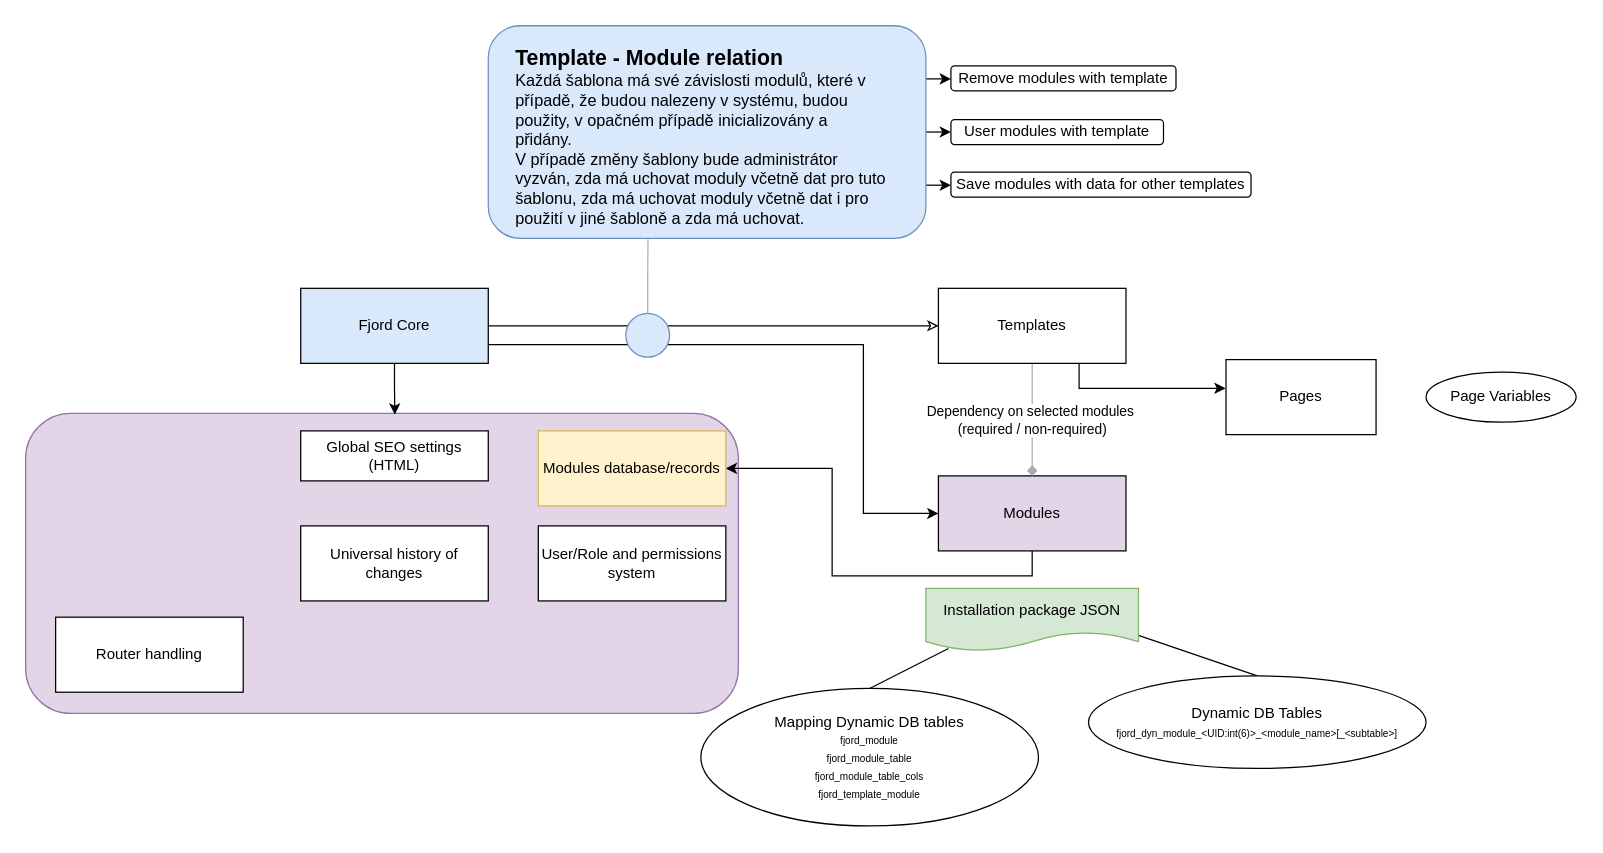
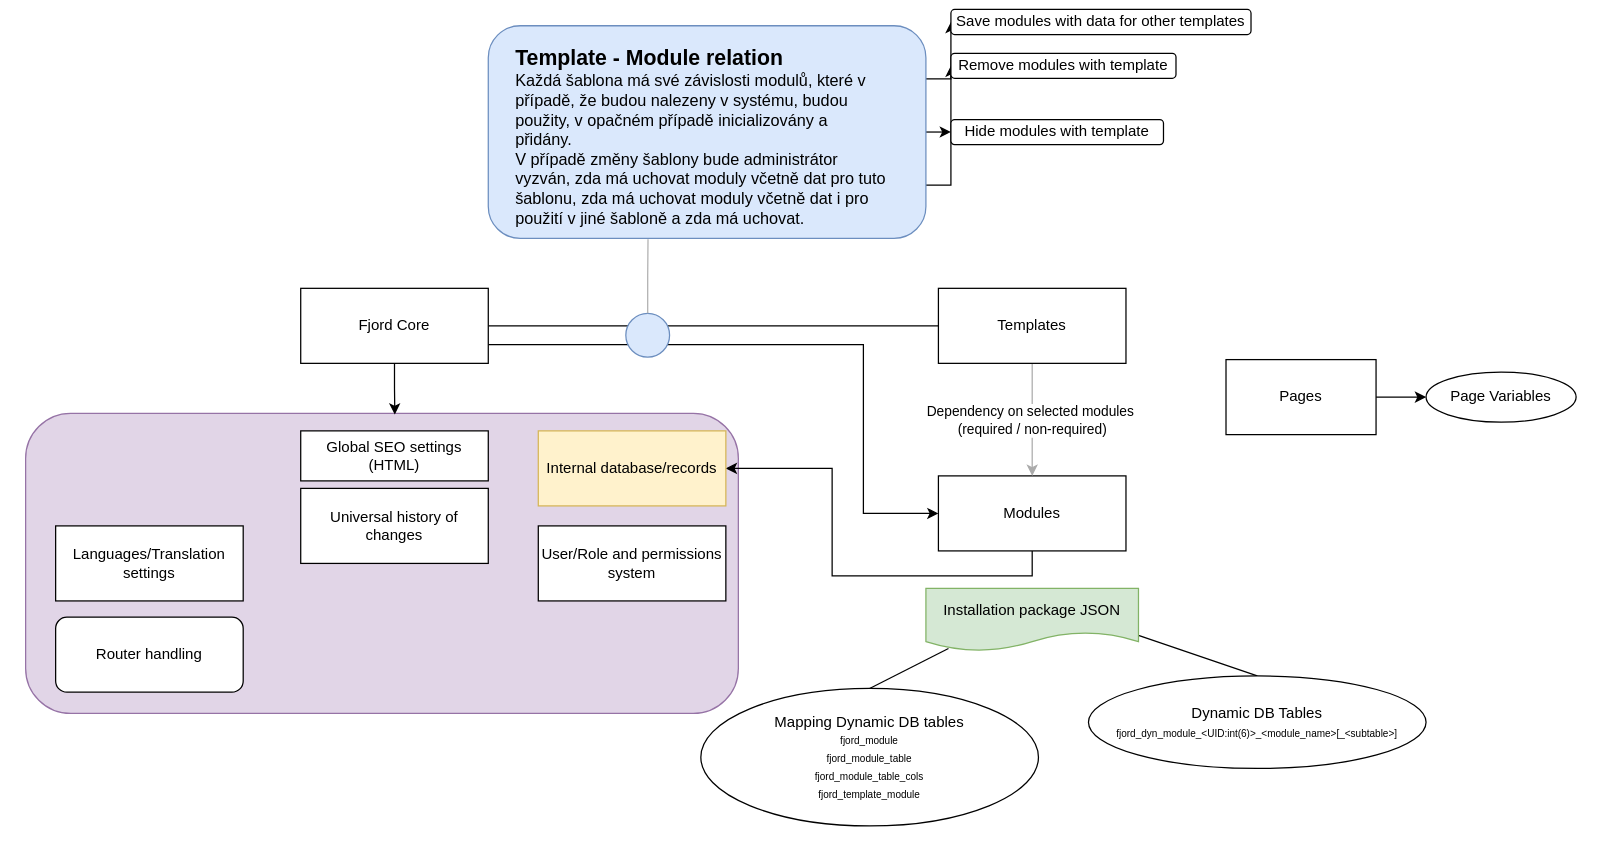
node "Remove modules with template": moved (1063, 78) -> (1063, 66)
node "User modules with template": label "User modules with template" -> "Hide modules with template"
node "Save modules with data for other templates": moved (1101, 184) -> (1101, 22)
node "Fjord Core": fillcolor #dae8fc -> #ffffff
edge "Fjord Core" -> "Templates": arrowhead classic -> none
edge "Templates" -> "Pages": removed
edge "Pages" -> "Page Variables": added
edge "Templates" -> "Modules": arrowhead diamond -> classic
node "Modules database/records": label "Modules database/records" -> "Internal database/records"
node "Modules": fillcolor #e1d5e7 -> #ffffff
node "Languages/Translation settings": added
node "Universal history of changes": moved (394, 563) -> (394, 526)
node "Router handling": shape rectangle -> rounded rectangle
